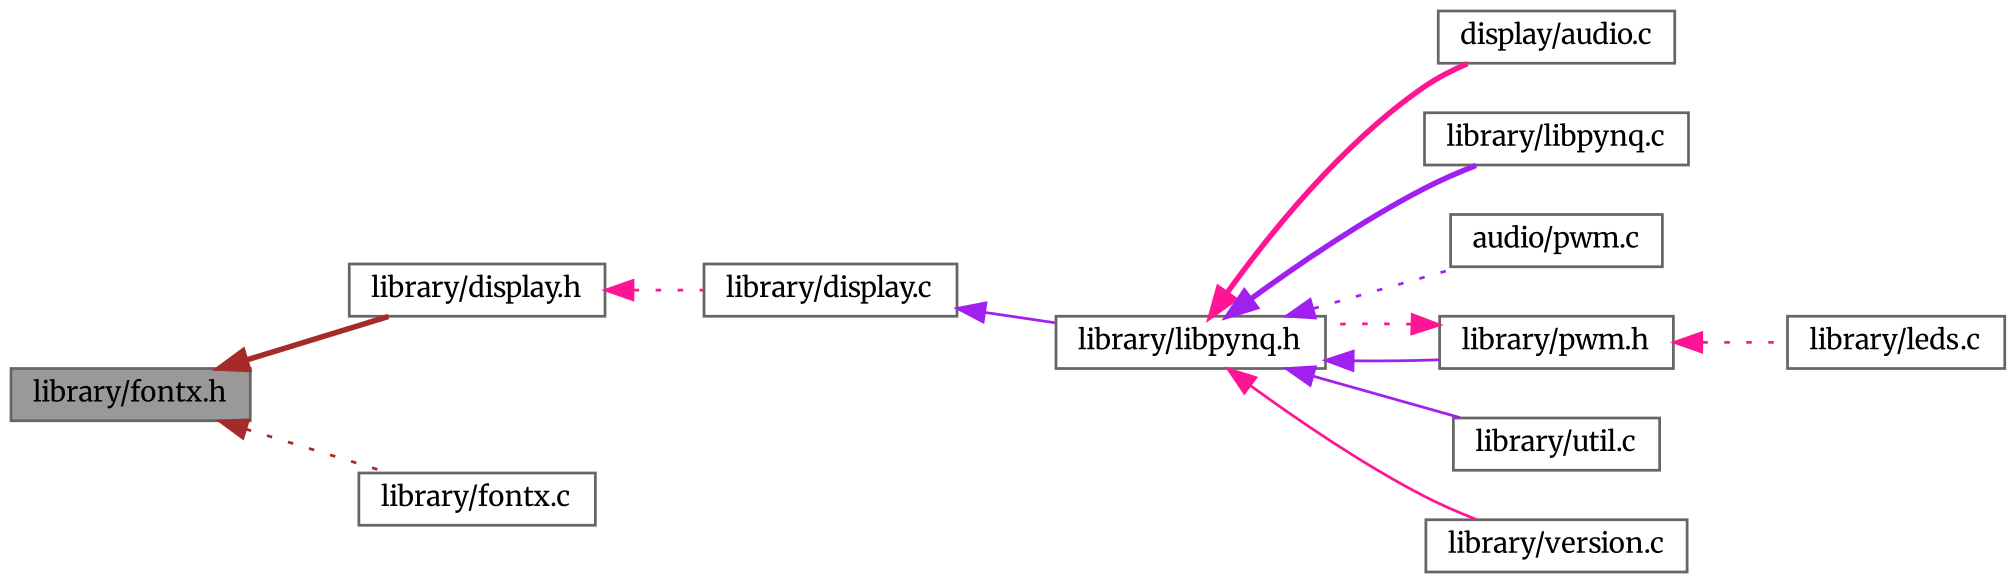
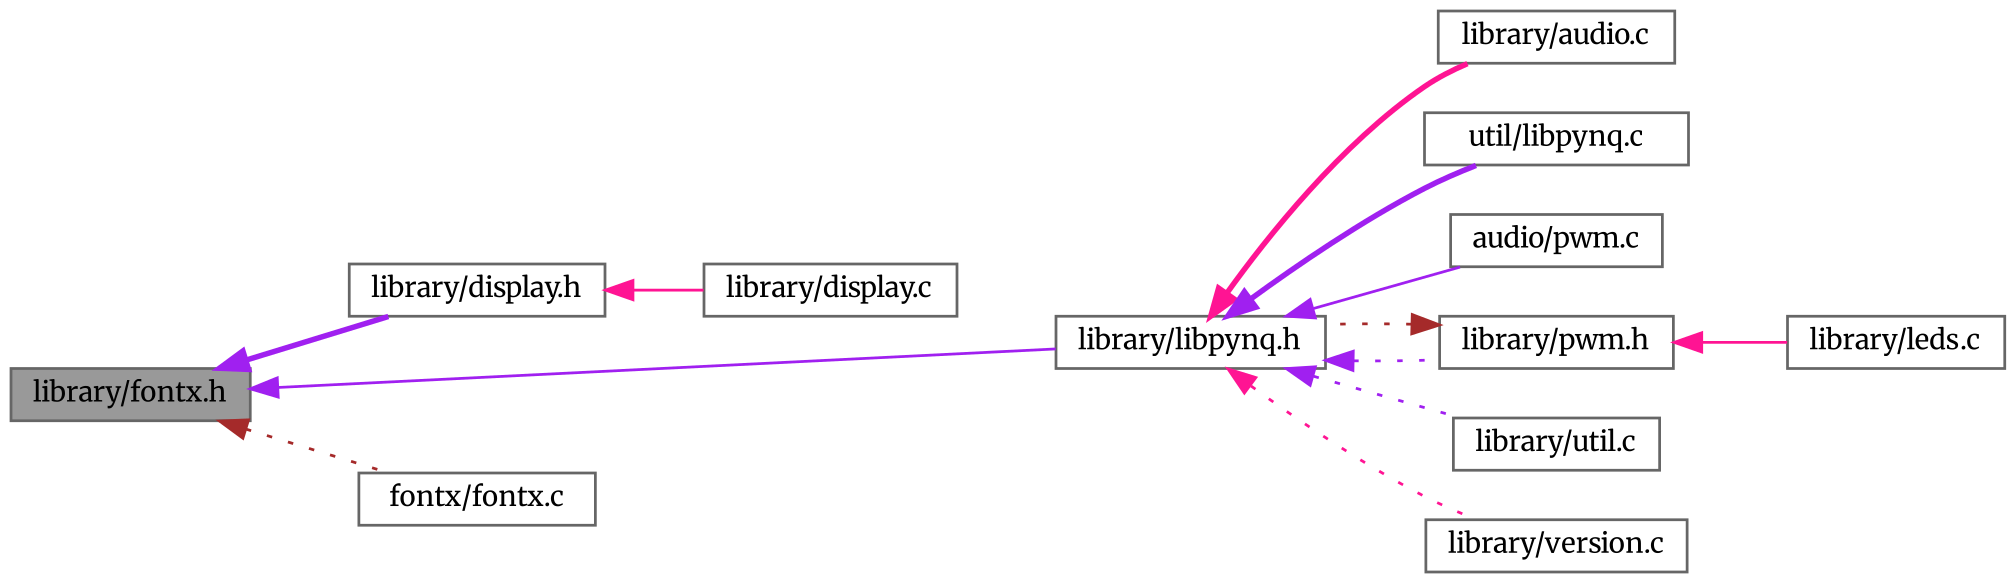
node "display/audio.c": label "display/audio.c" -> "library/audio.c"
node "library/libpynq.c": label "library/libpynq.c" -> "util/libpynq.c"
edge "audio/pwm.c" -> "library/libpynq.h": style dotted -> solid
edge "library/display.c" -> "library/display.h": style dotted -> solid
edge "library/libpynq.h" -> "library/display.c": now "library/libpynq.h" -> "library/fontx.h"
edge "library/libpynq.h" -> "library/pwm.h": color deeppink -> brown
edge "library/display.h" -> "library/fontx.h": color brown -> purple
edge "library/leds.c" -> "library/pwm.h": style dotted -> solid
edge "library/pwm.h" -> "library/libpynq.h": style solid -> dotted
edge "library/util.c" -> "library/libpynq.h": style solid -> dotted
edge "library/version.c" -> "library/libpynq.h": style solid -> dotted
node "library/fontx.c": label "library/fontx.c" -> "fontx/fontx.c"
